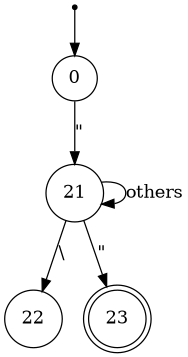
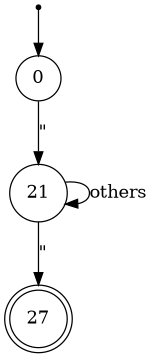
node "22": removed
node "23": label "23" -> "27"
